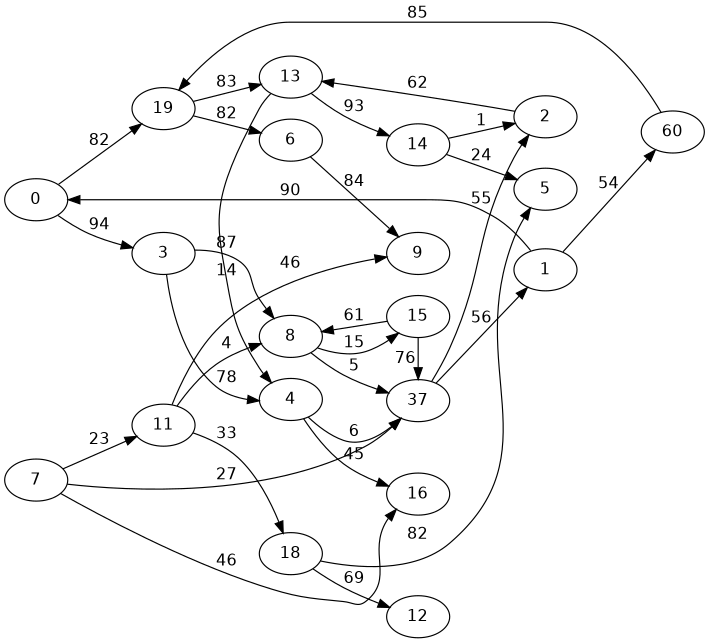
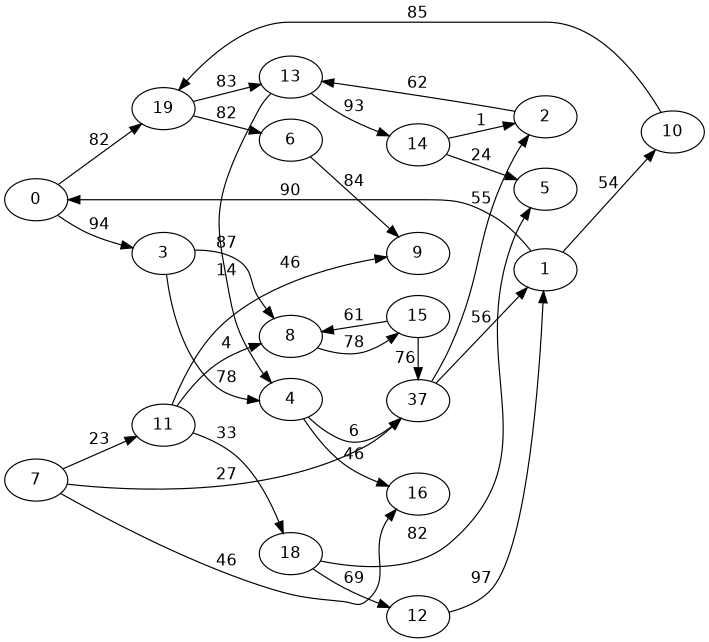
node "60": label "60" -> "10"
edge "8" -> "15": label "15" -> "78"
edge "8" -> "37": removed, label "5"
edge "4" -> "16": label "45" -> "46"
edge "12" -> "1": added, label "97"
